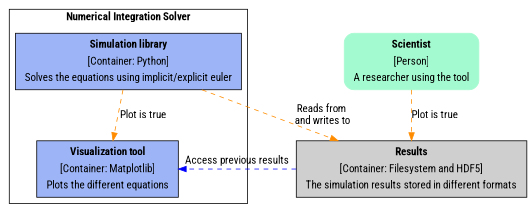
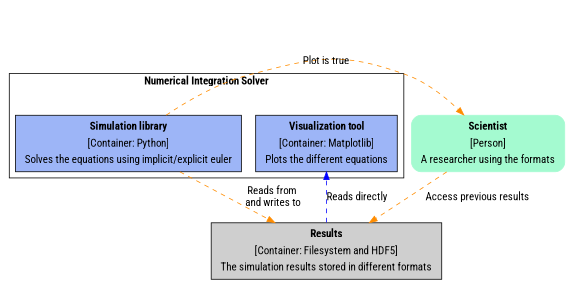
node "Scientist": text "A researcher using the tool" -> "A researcher using the formats"
edge "Simulation library" -> "Visualization tool": now "Simulation library" -> "Scientist"
edge "Scientist" -> "Results": label "Plot is true" -> "Access previous results"
edge "Results" -> "Visualization tool": label "Access previous results" -> "Reads directly"
